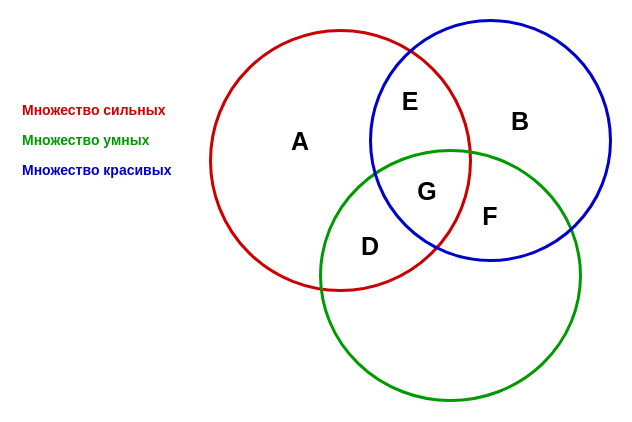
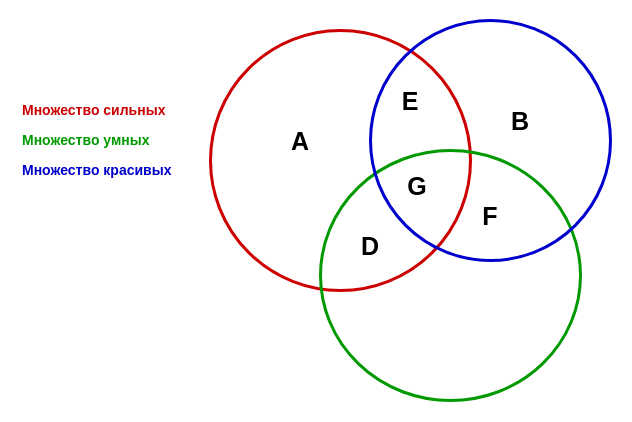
node "G": moved (428, 191) -> (418, 186)
